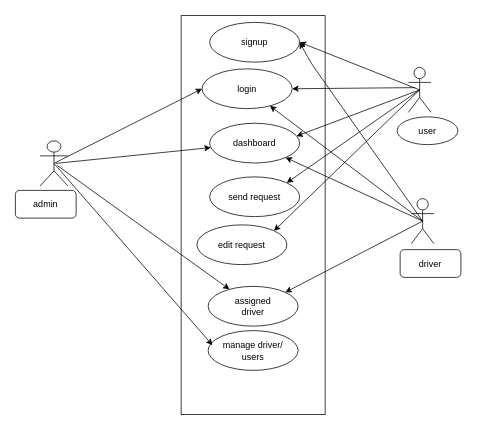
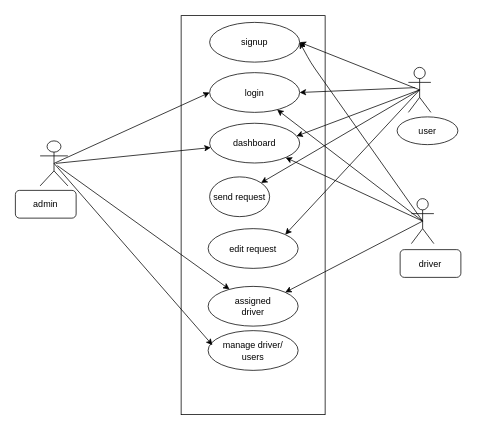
node "login": moved (247, 89) -> (255, 92)
node "send request": size 90x40 -> 60x40
node "edit request": moved (242, 245) -> (253, 248)
